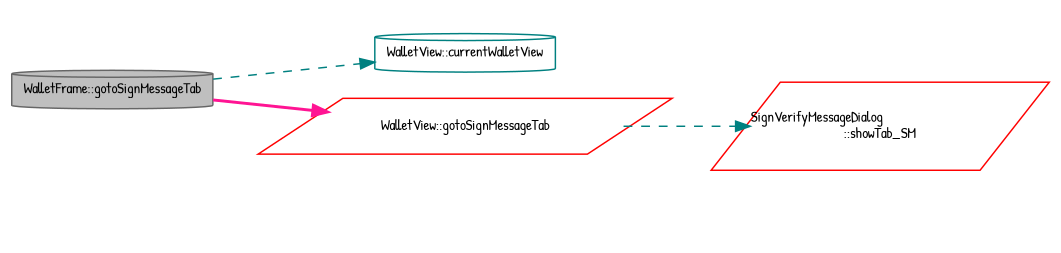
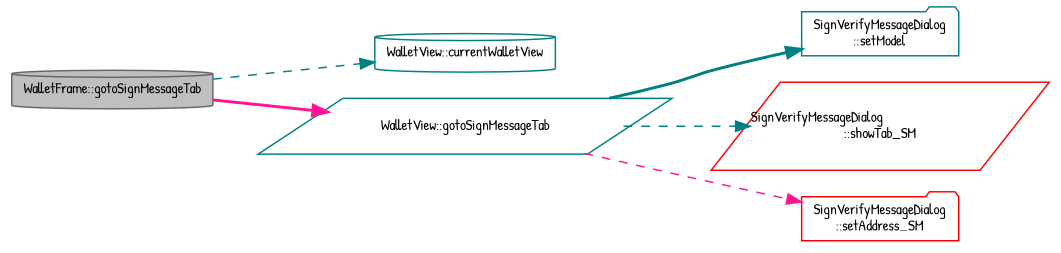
node "SignVerifyMessageDialog ::setModel": added
node "WalletView::gotoSignMessageTab": color red -> teal
node "SignVerifyMessageDialog ::setAddress_SM": added
